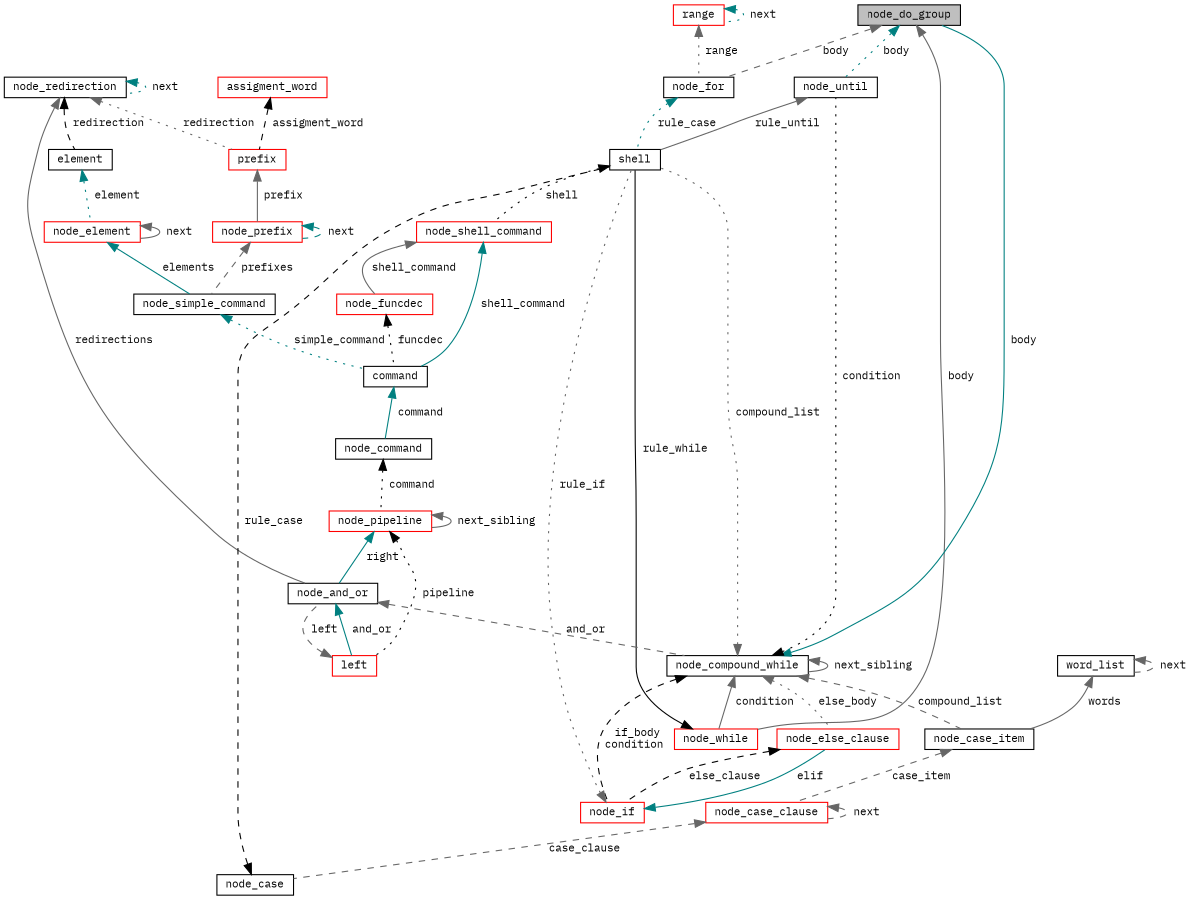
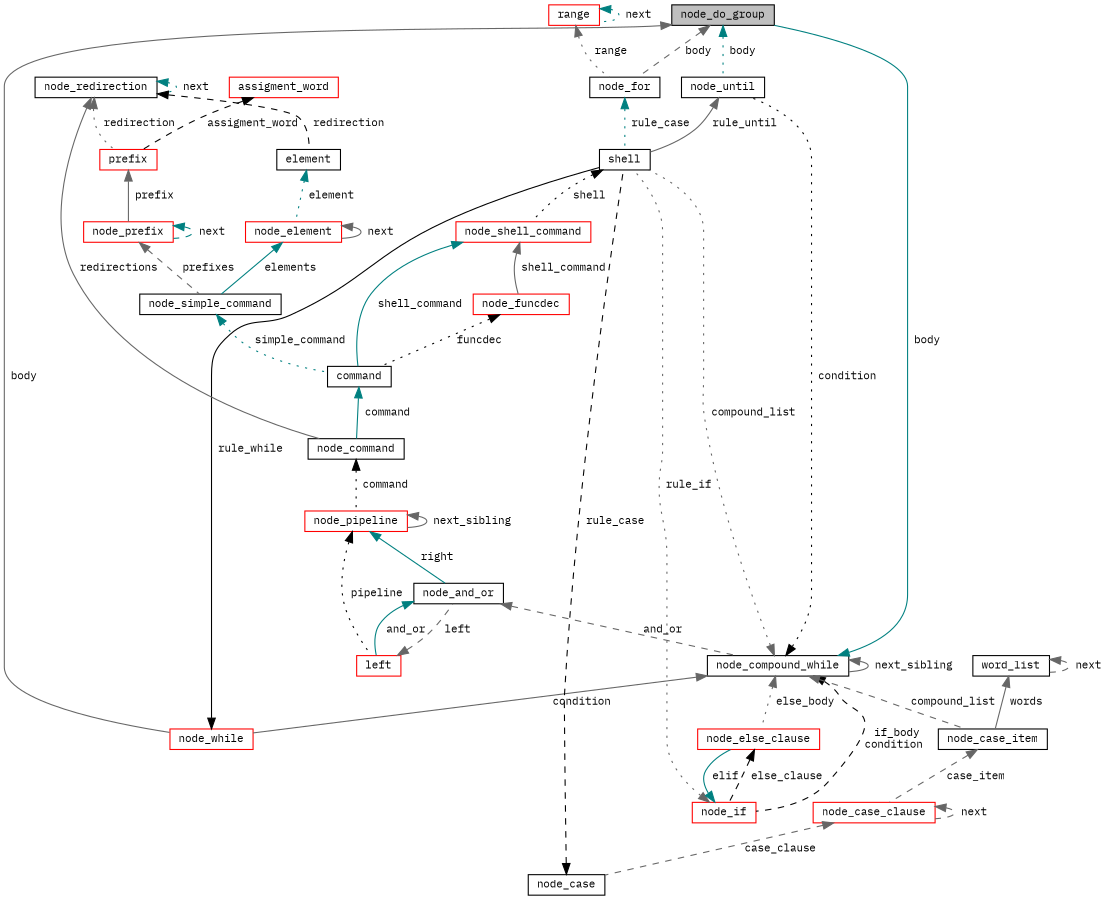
edge "node_and_or" -> "node_redirection": now "node_command" -> "node_redirection"
